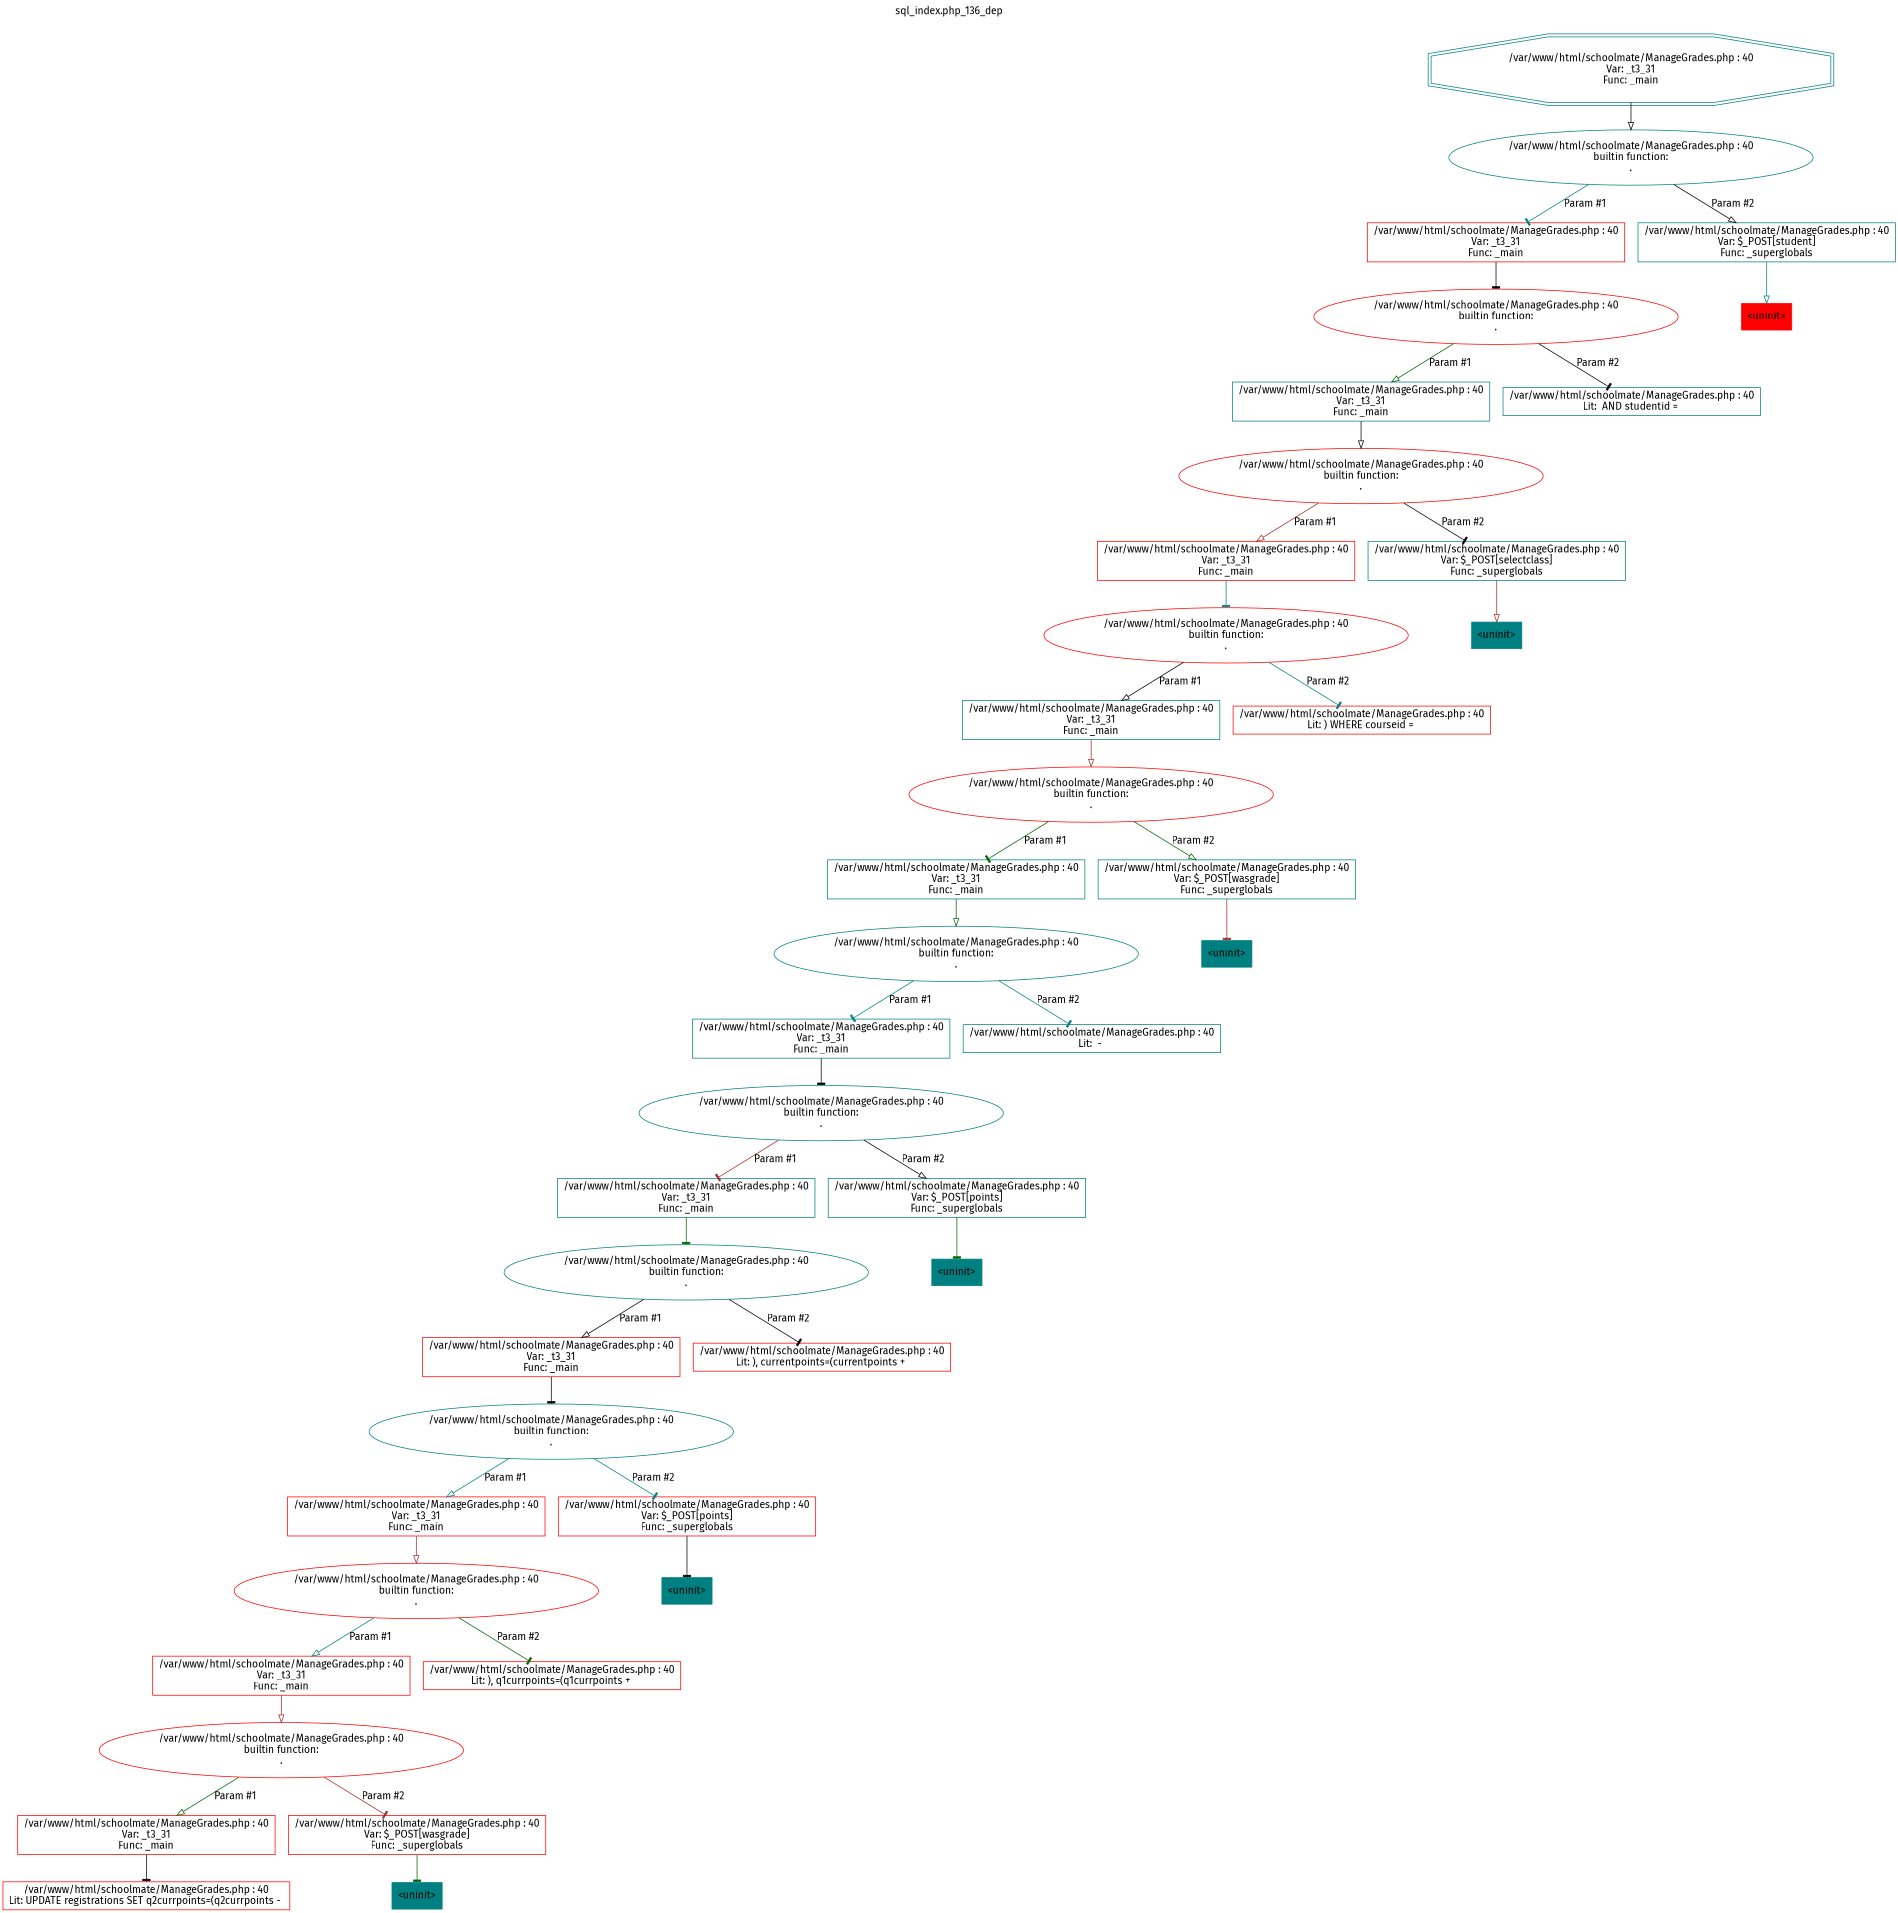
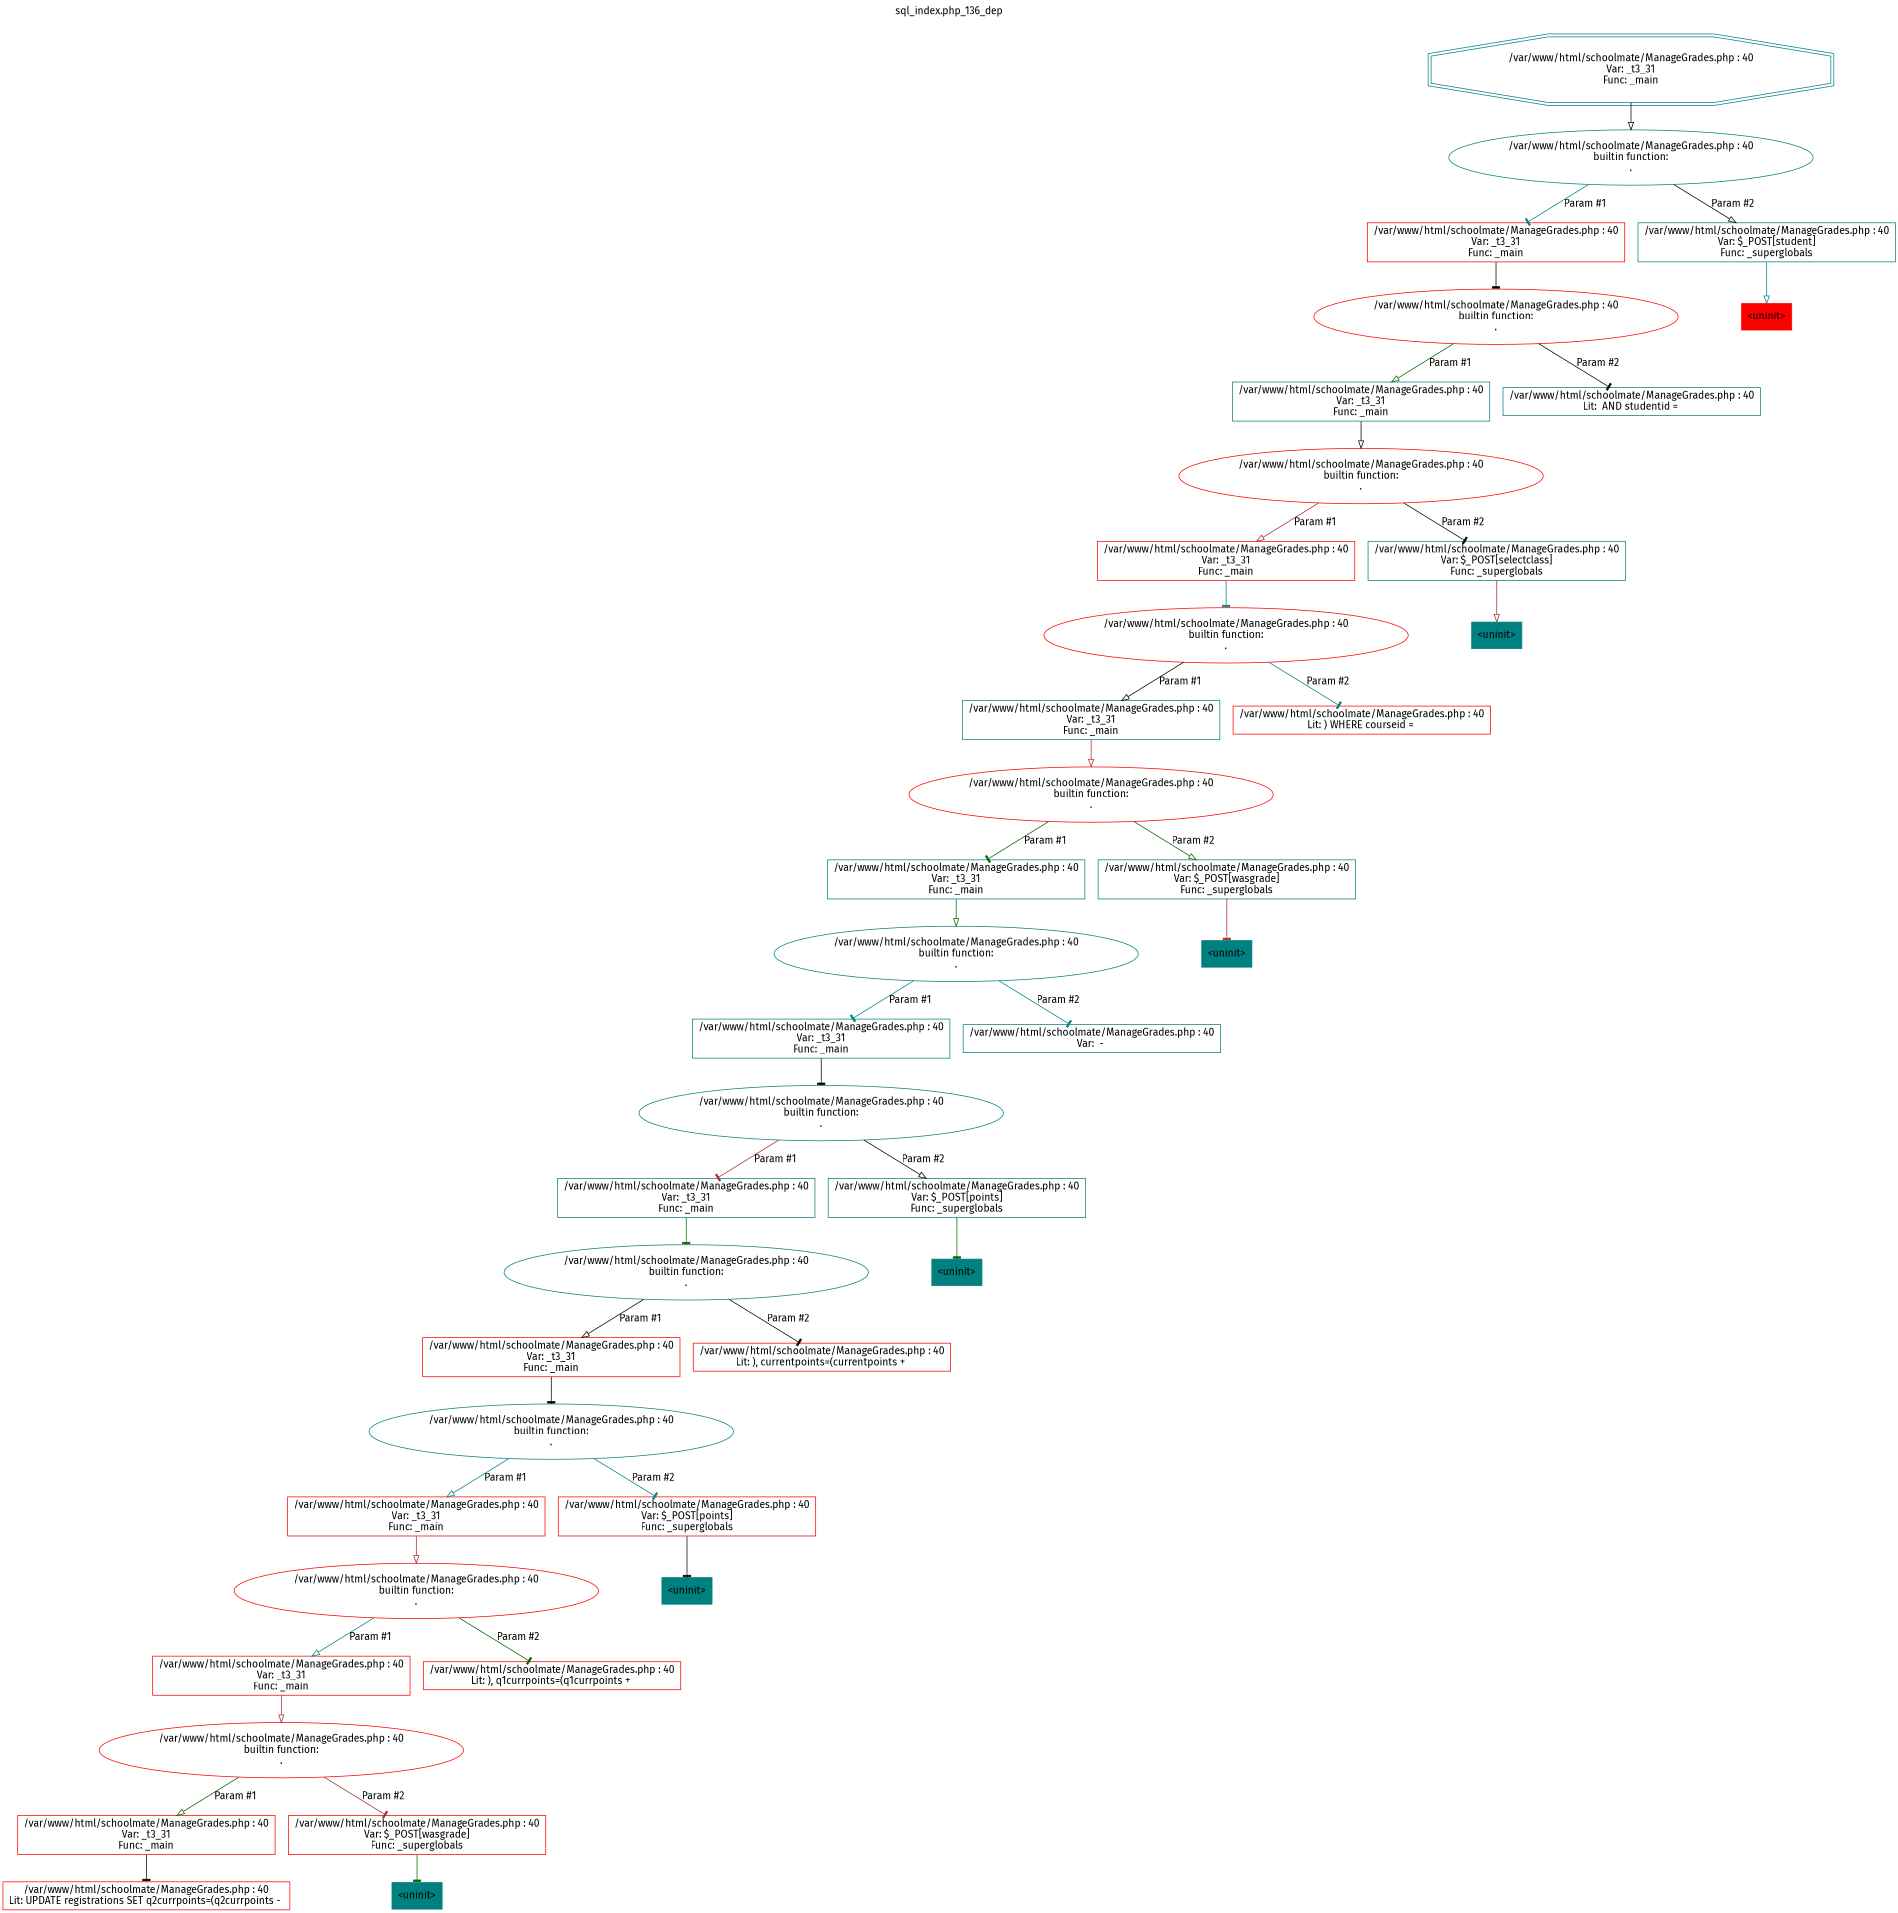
node "/var/www/html/schoolmate/ManageGrades.php : 40 Lit:  -": label "/var/www/html/schoolmate/ManageGrades.php : 40 Lit:  -" -> "/var/www/html/schoolmate/ManageGrades.php : 40 Var:  -"
